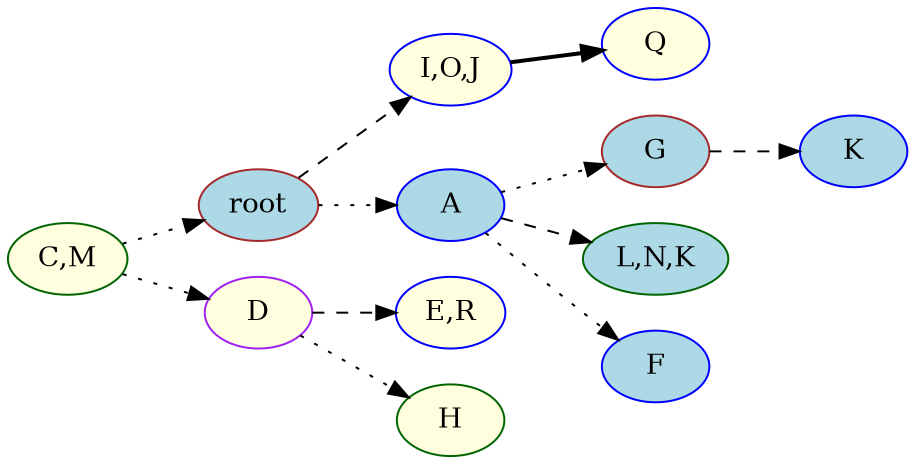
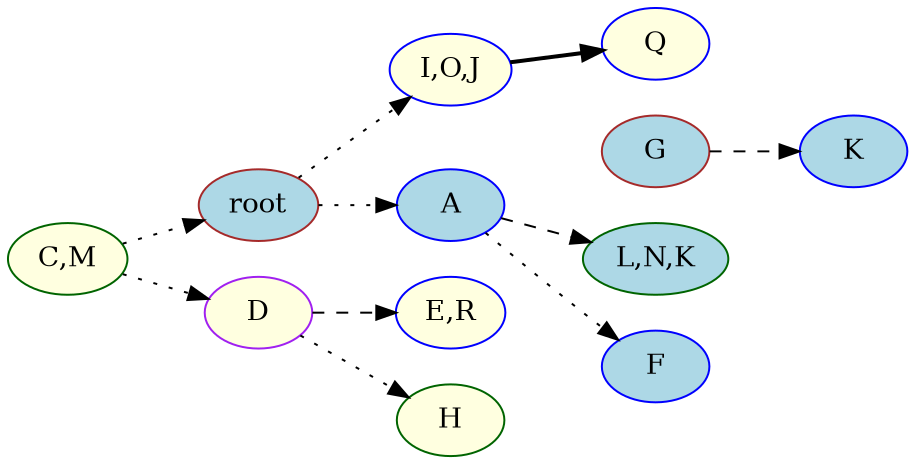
edge "root" -> "I,O,J": style dashed -> dotted
edge "A" -> "G": removed
